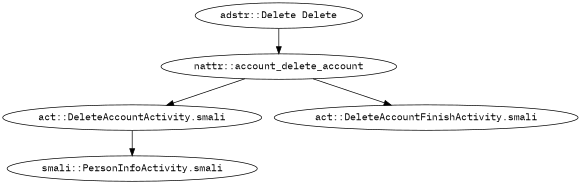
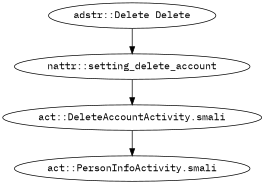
node "nattr::account_delete_account": label "nattr::account_delete_account" -> "nattr::setting_delete_account"
node "act::DeleteAccountFinishActivity.smali": removed
node "smali::PersonInfoActivity.smali": label "smali::PersonInfoActivity.smali" -> "act::PersonInfoActivity.smali"
